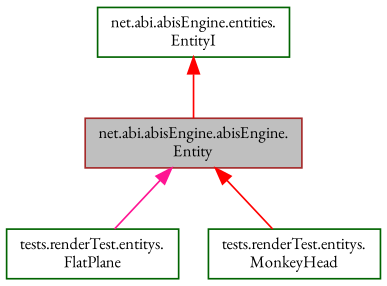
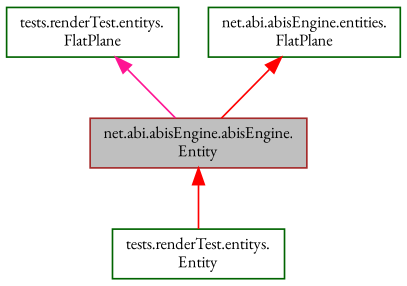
node "net.abi.abisEngine.entities. EntityI": label "net.abi.abisEngine.entities. EntityI" -> "net.abi.abisEngine.entities. FlatPlane"
edge "tests.renderTest.entitys. FlatPlane" -> "net.abi.abisEngine.abisEngine. Entity": reversed
node "tests.renderTest.entitys. MonkeyHead": label "tests.renderTest.entitys. MonkeyHead" -> "tests.renderTest.entitys. Entity"
